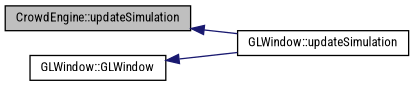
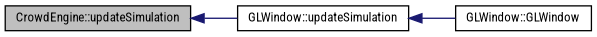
edge "GLWindow::updateSimulation" -> "GLWindow::GLWindow": reversed
